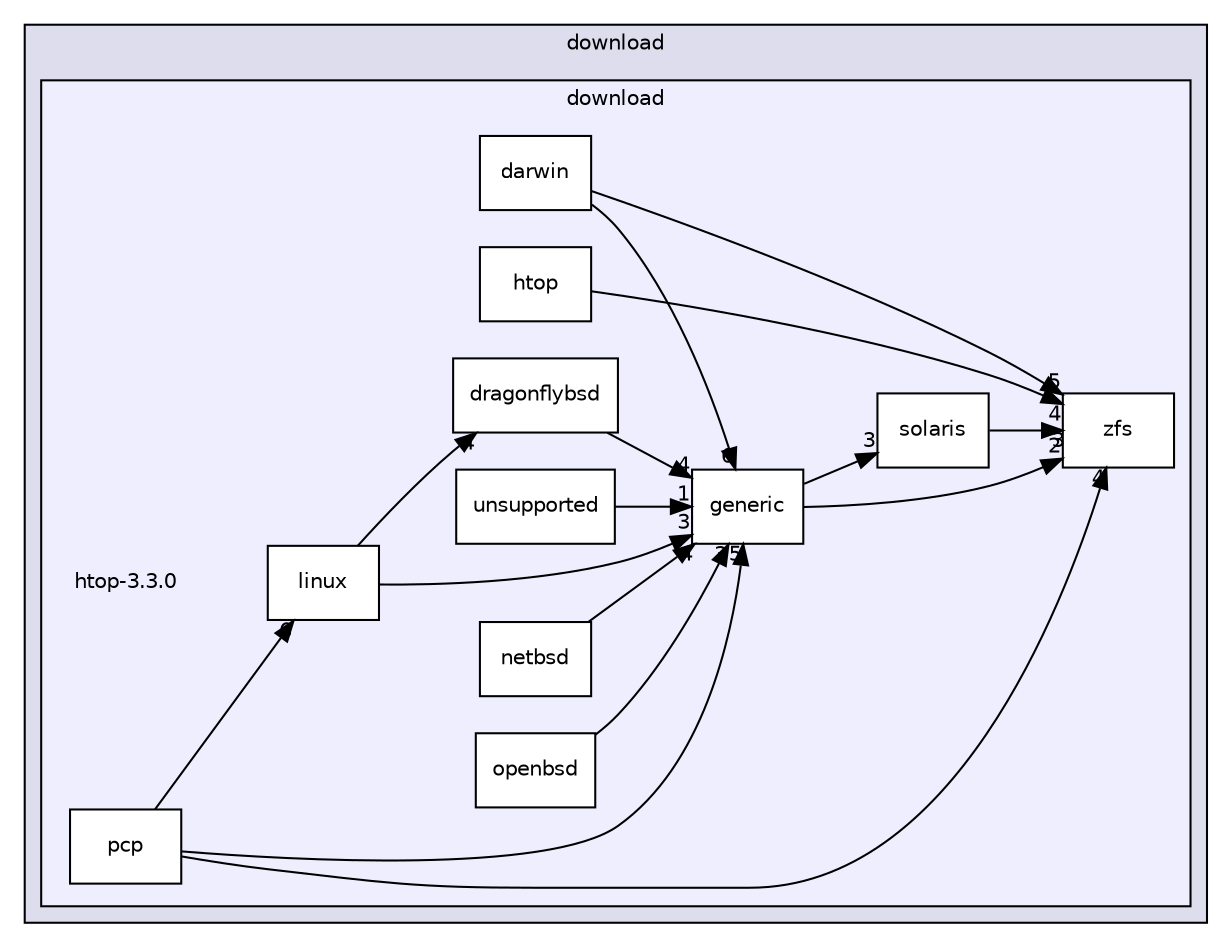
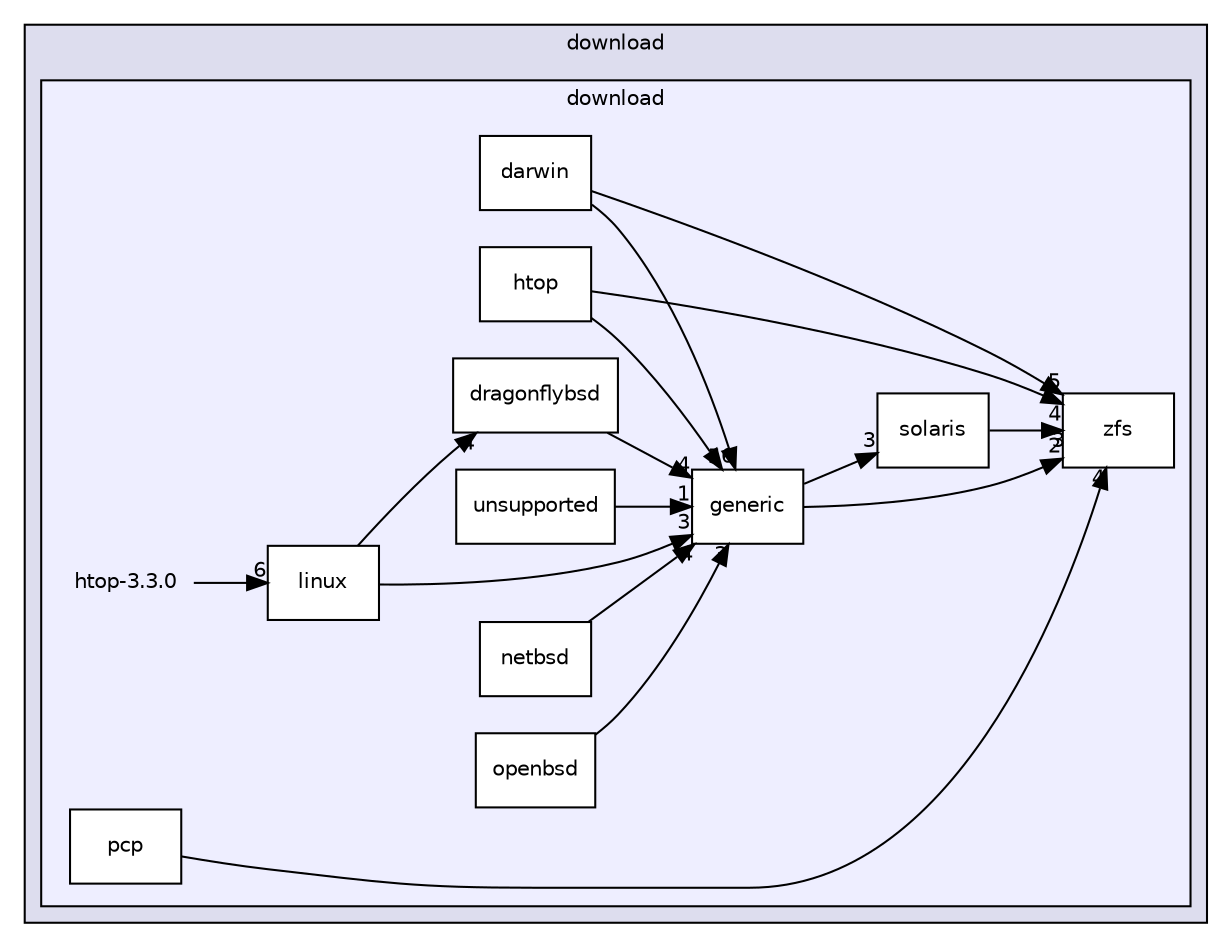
edge "pcp" -> "linux": now "htop-3.3.0" -> "linux"
edge "pcp" -> "generic": now "htop" -> "generic"
